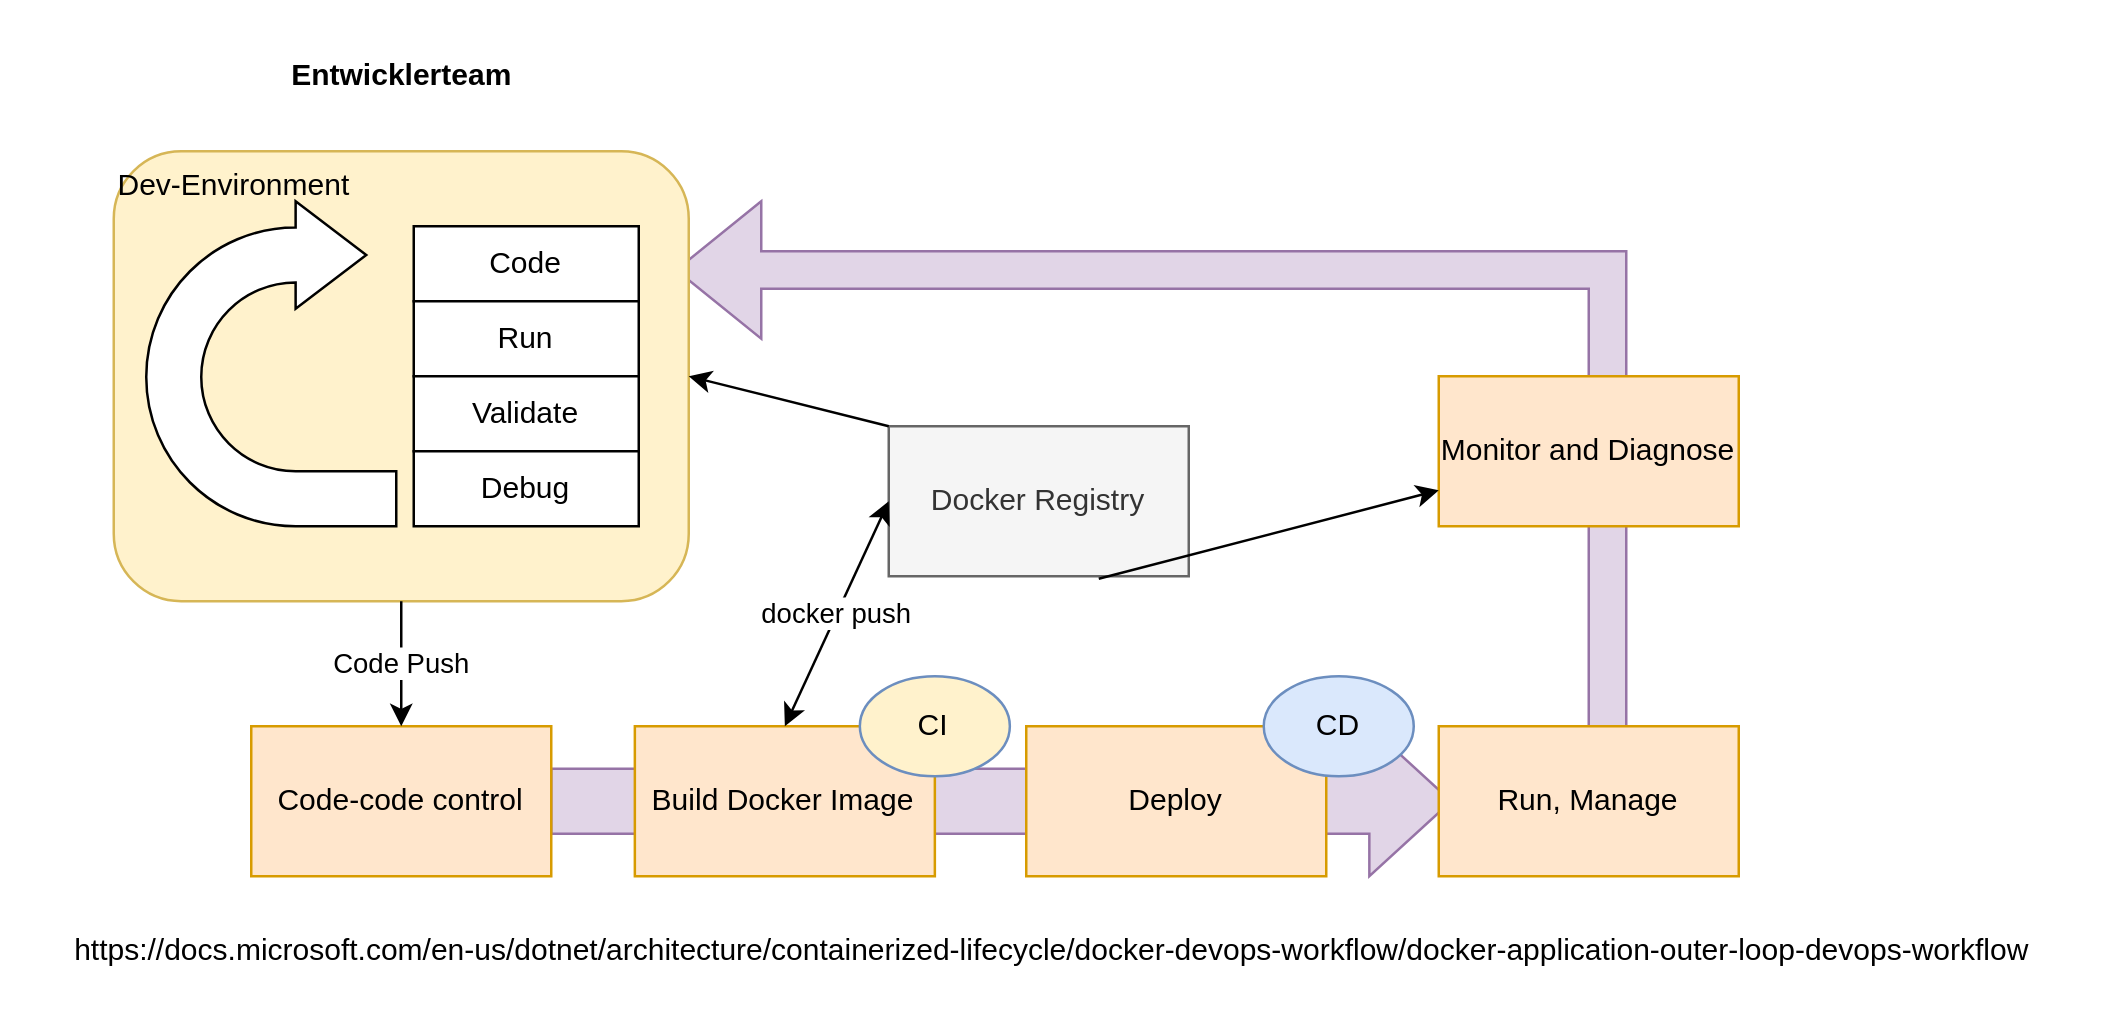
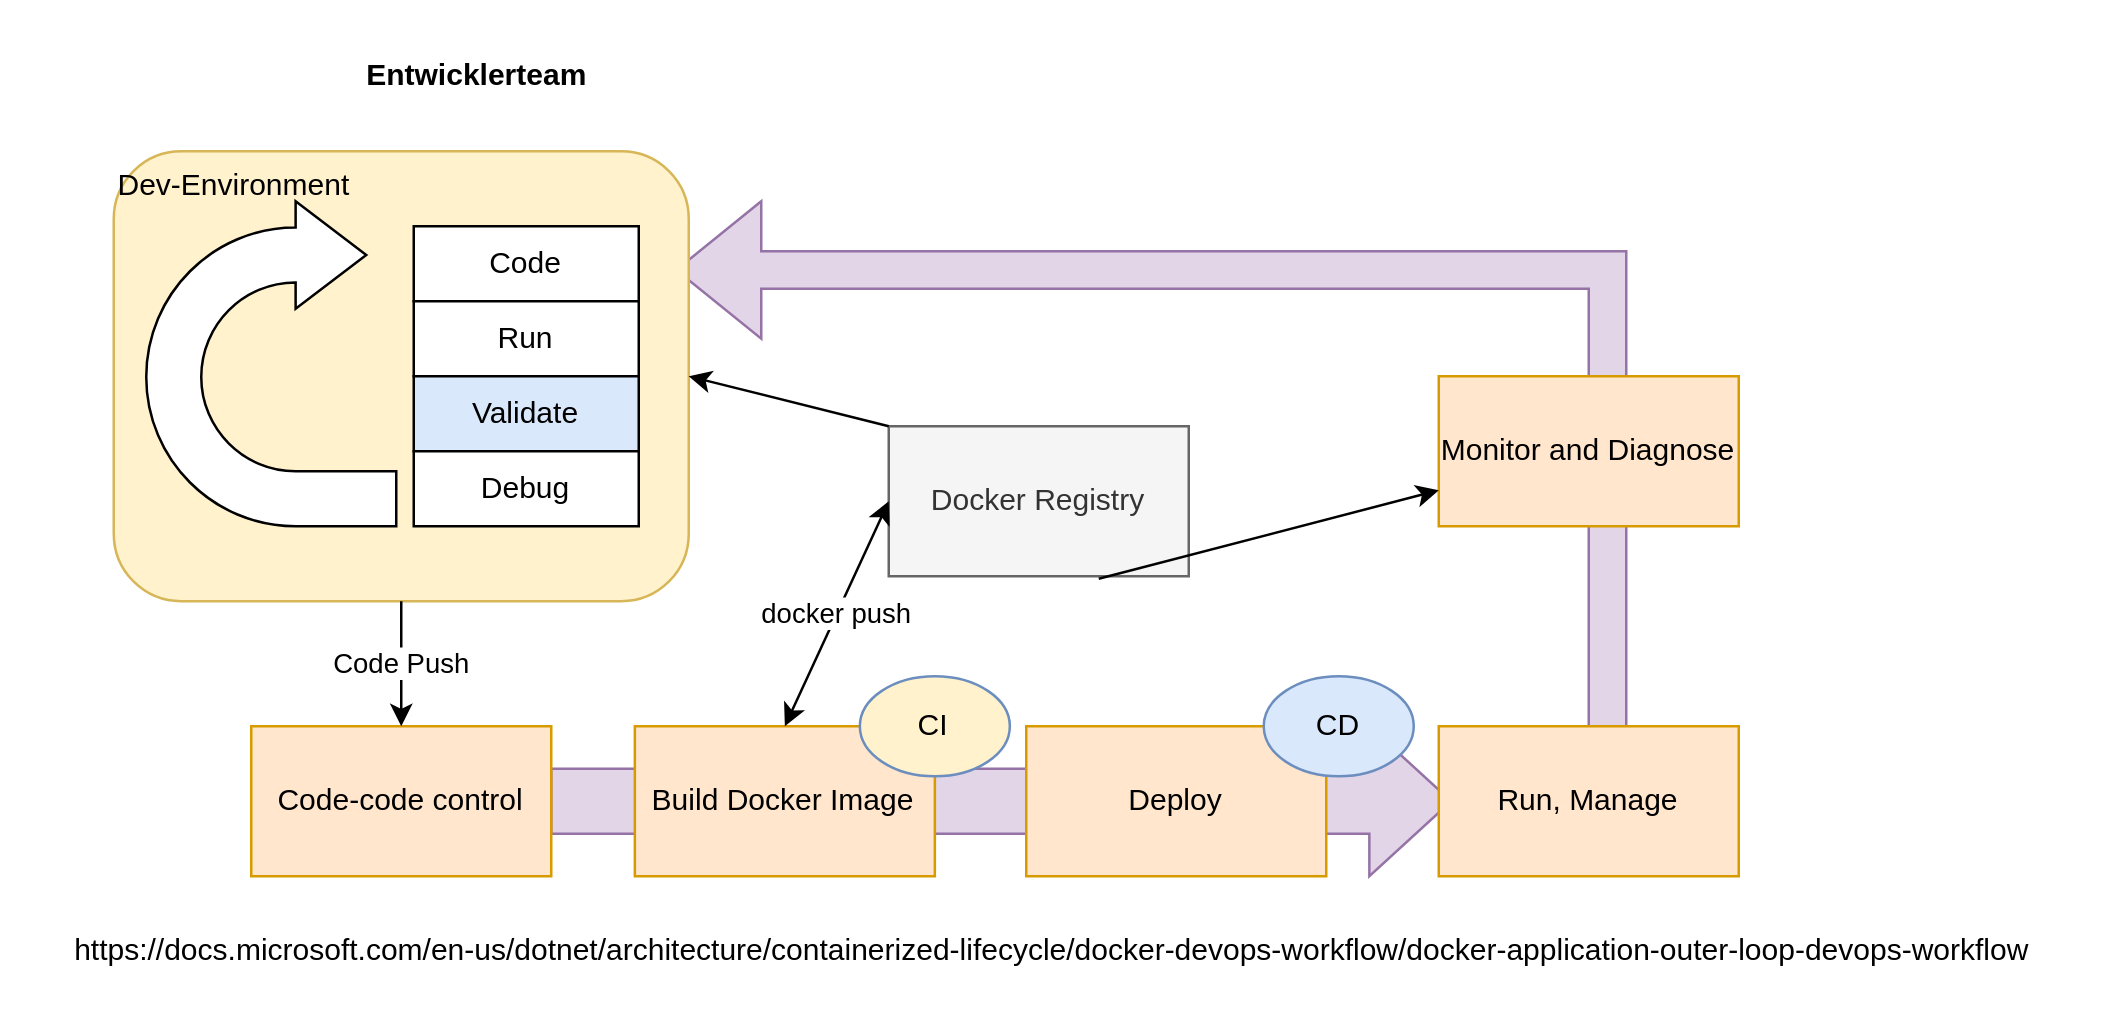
node "Entwicklerteam": moved (401, 76) -> (476, 76)
node "Validate": fillcolor #ffffff -> #dae8fc
